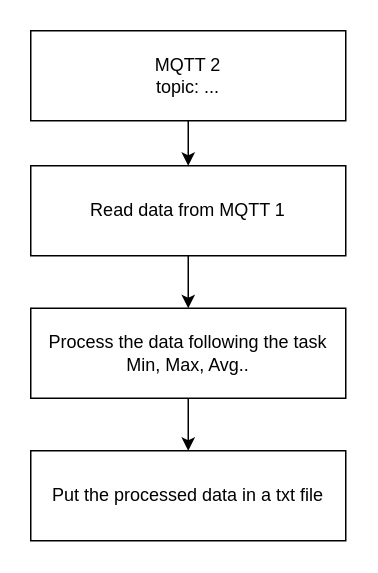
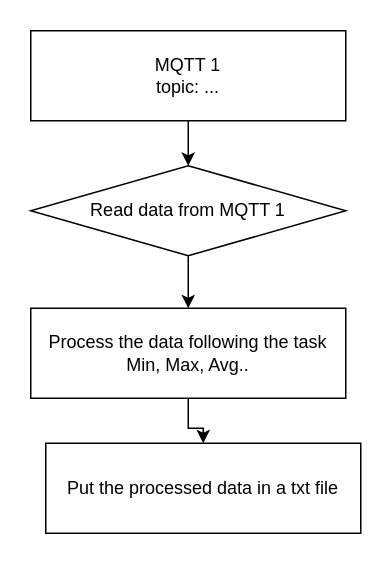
node "MQTT 2 topic: ...": label "MQTT 2 topic: ..." -> "MQTT 1 topic: ..."
node "Read data from MQTT 1": shape rectangle -> diamond
node "Put the processed data in a txt file": moved (188, 496) -> (203, 488)
